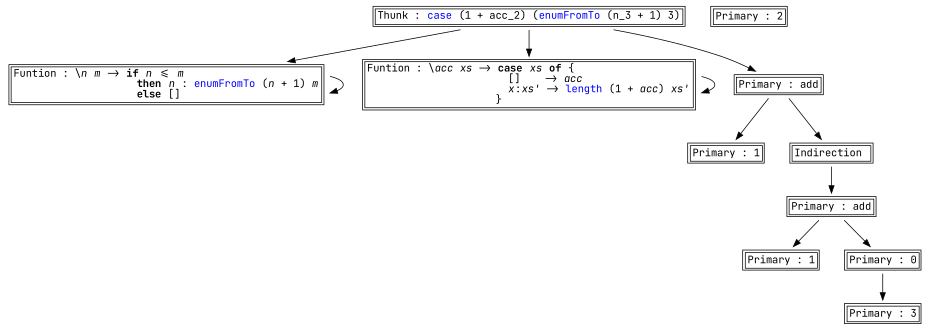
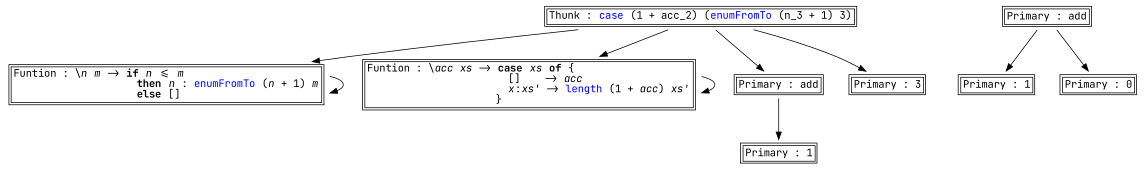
node "Primary : 2": removed
node "Indirection": removed
edge "Primary : 0" -> "Primary : 3": now "Thunk :" -> "Primary : 3"
